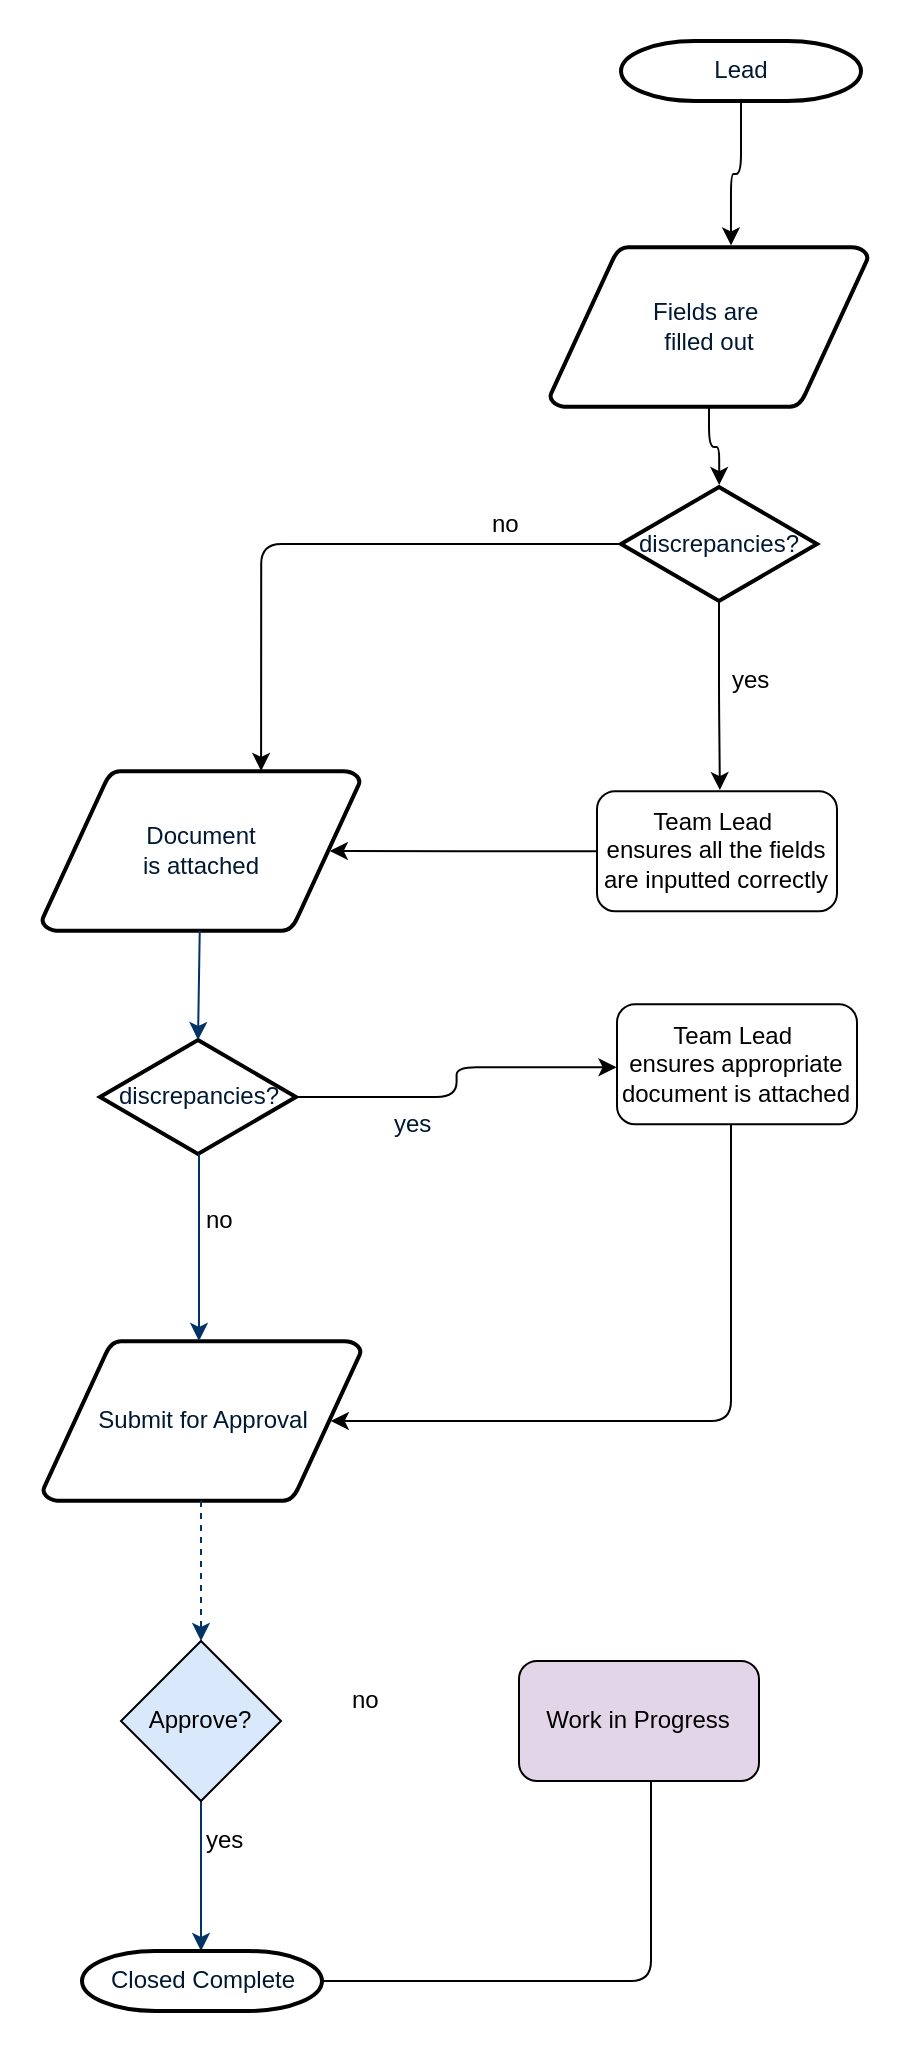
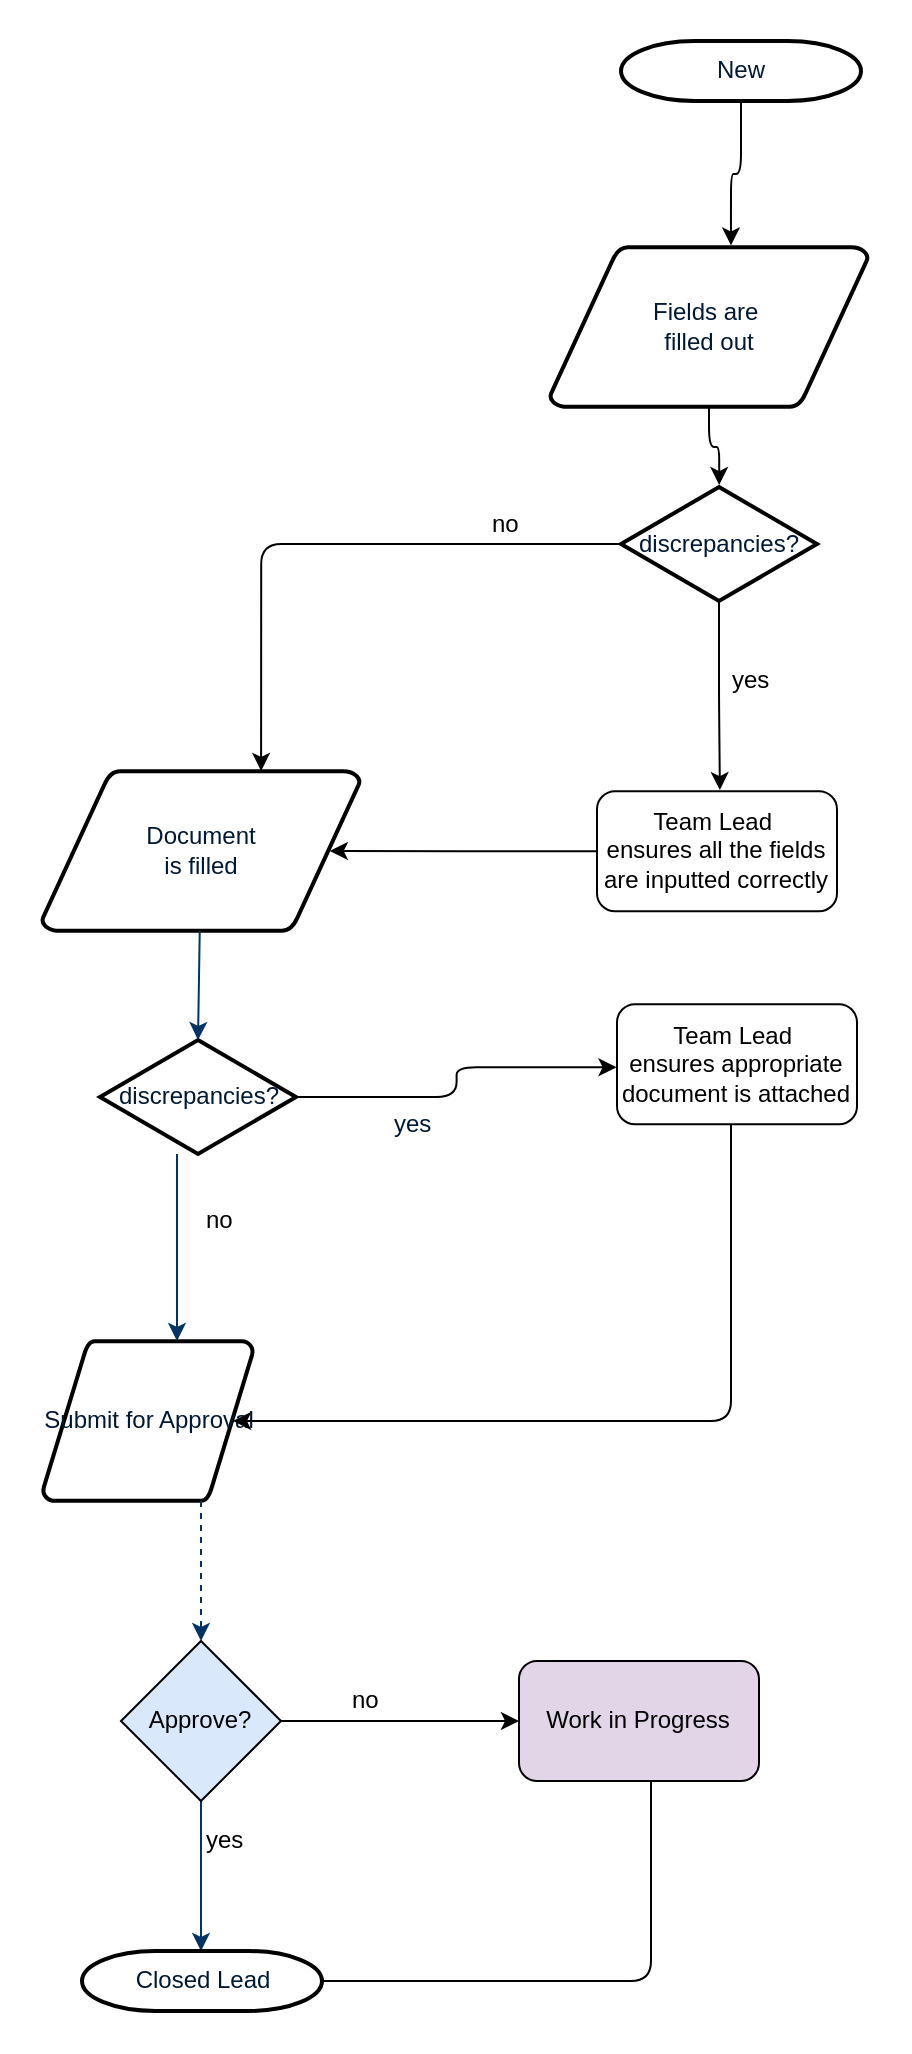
node "Lead": label "Lead" -> "New"
node "Document is attached": label "Document is attached" -> "Document is filled"
node "Submit for Approval": size 318x160 -> 210x160
edge "Approve?" -> "Work in Progress": added
node "Closed Complete": label "Closed Complete" -> "Closed Lead"
